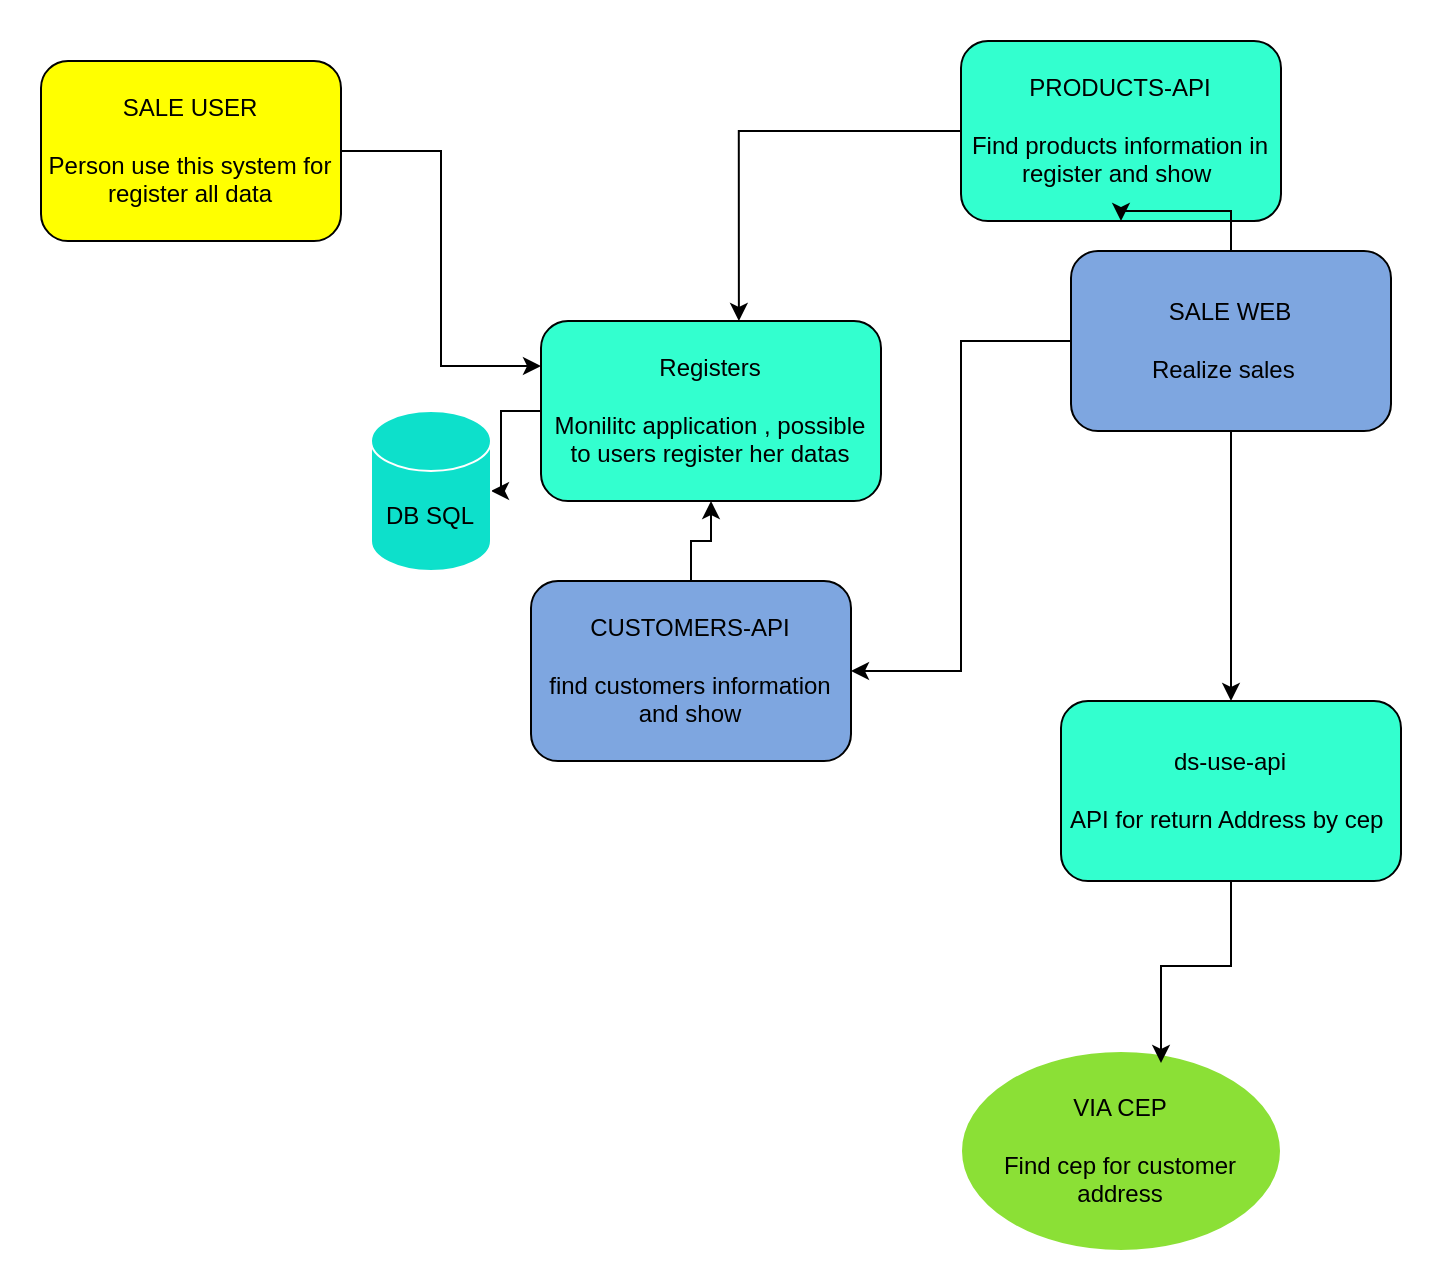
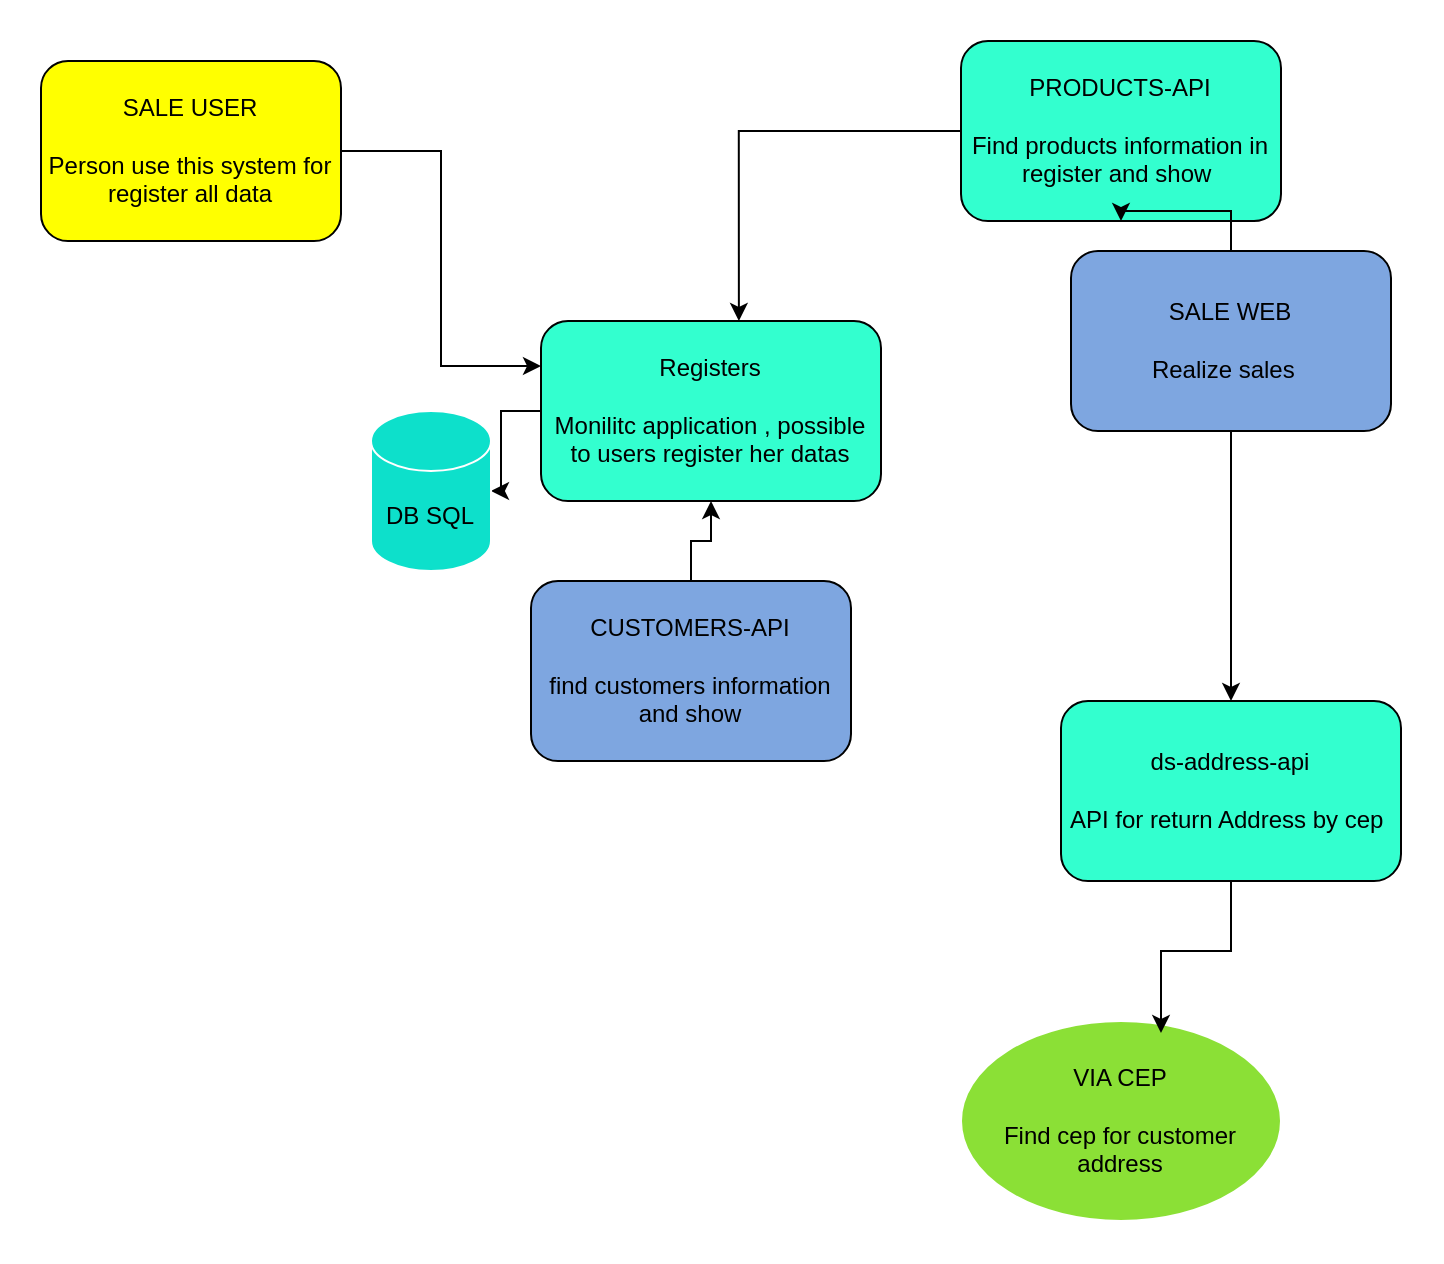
edge "SALE WEB Realize sales" -> "CUSTOMERS-API find customers information and show": removed
node "ds-use-api API for return Address by cep": label "ds-use-api API for return Address by cep" -> "ds-address-api API for return Address by cep"
node "VIA CEP Find cep for customer address": moved (1121, 1151) -> (1121, 1121)
